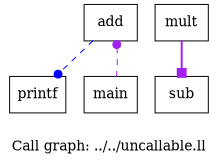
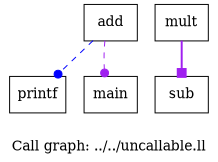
edge "main" -> "add": reversed
